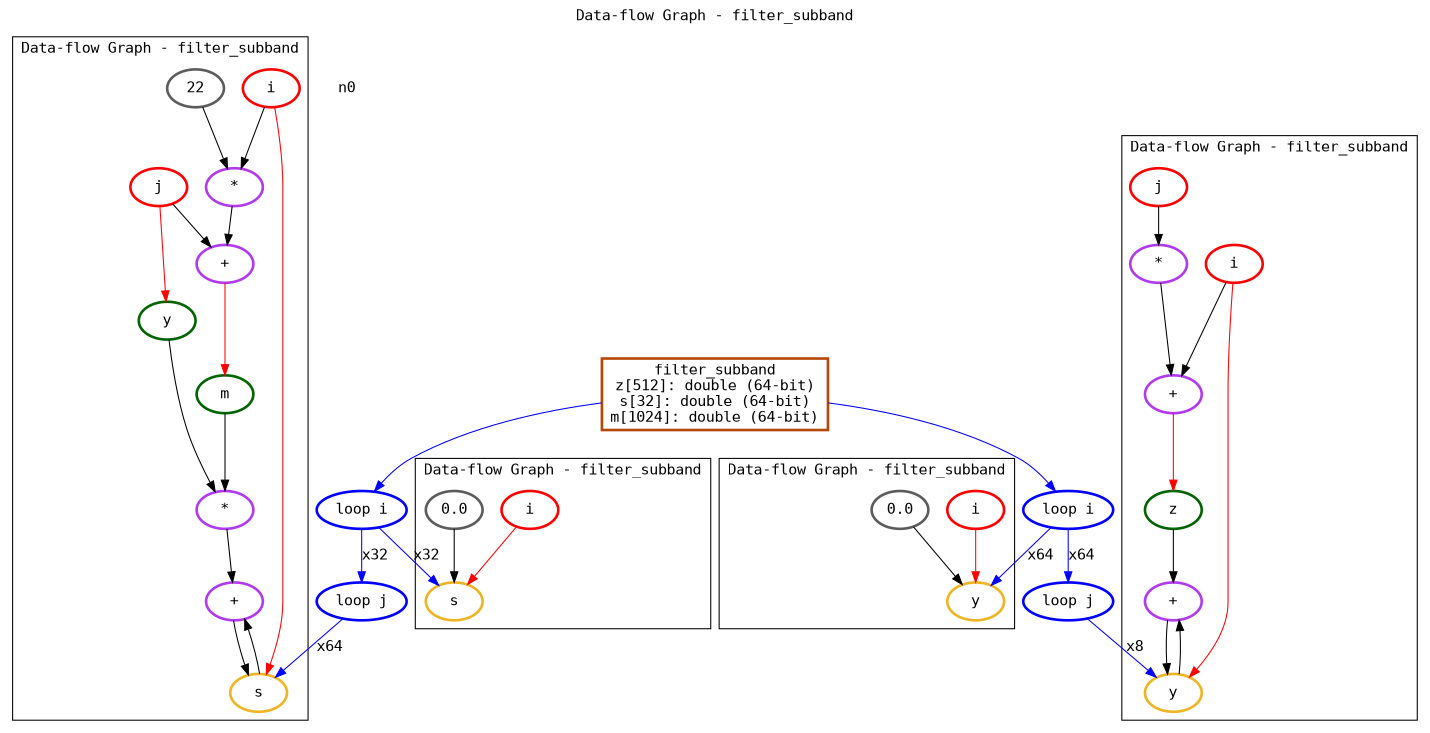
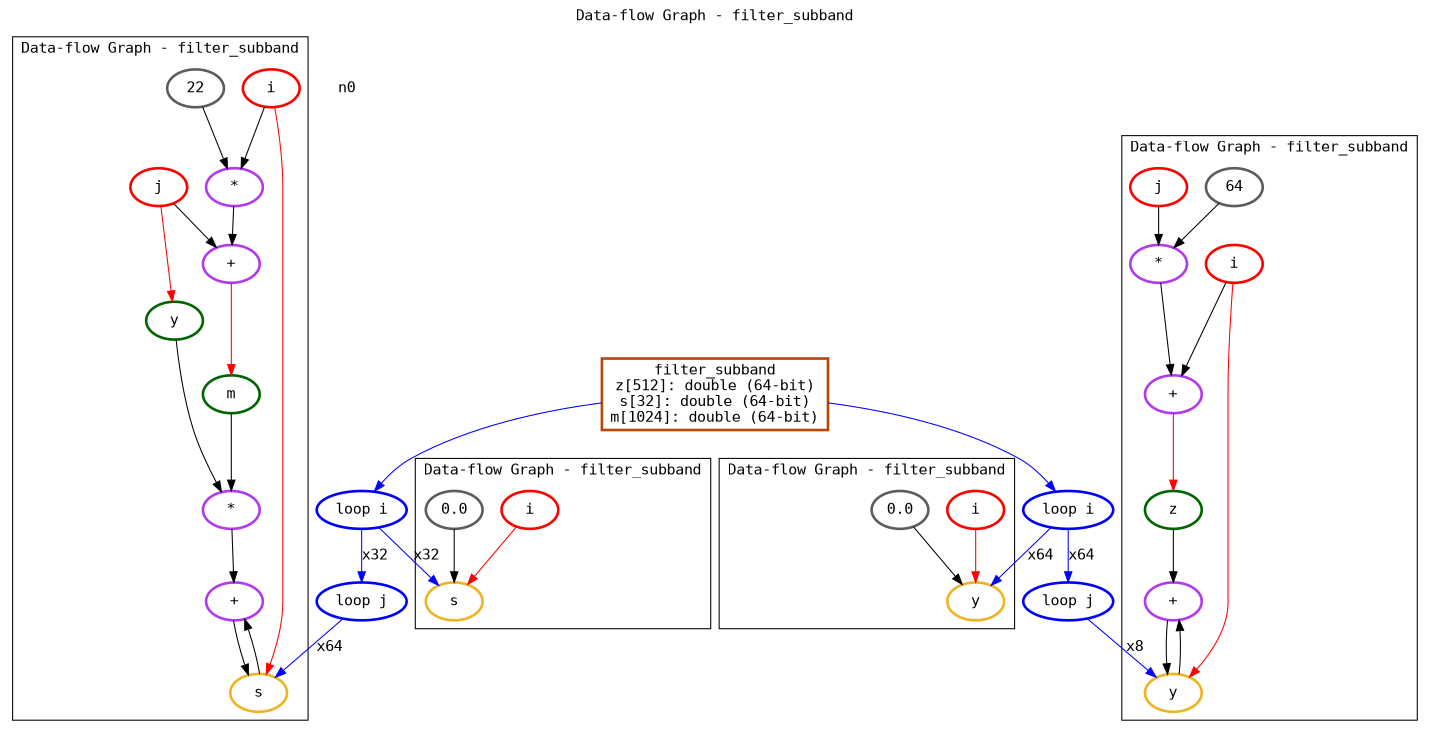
node "64": added
